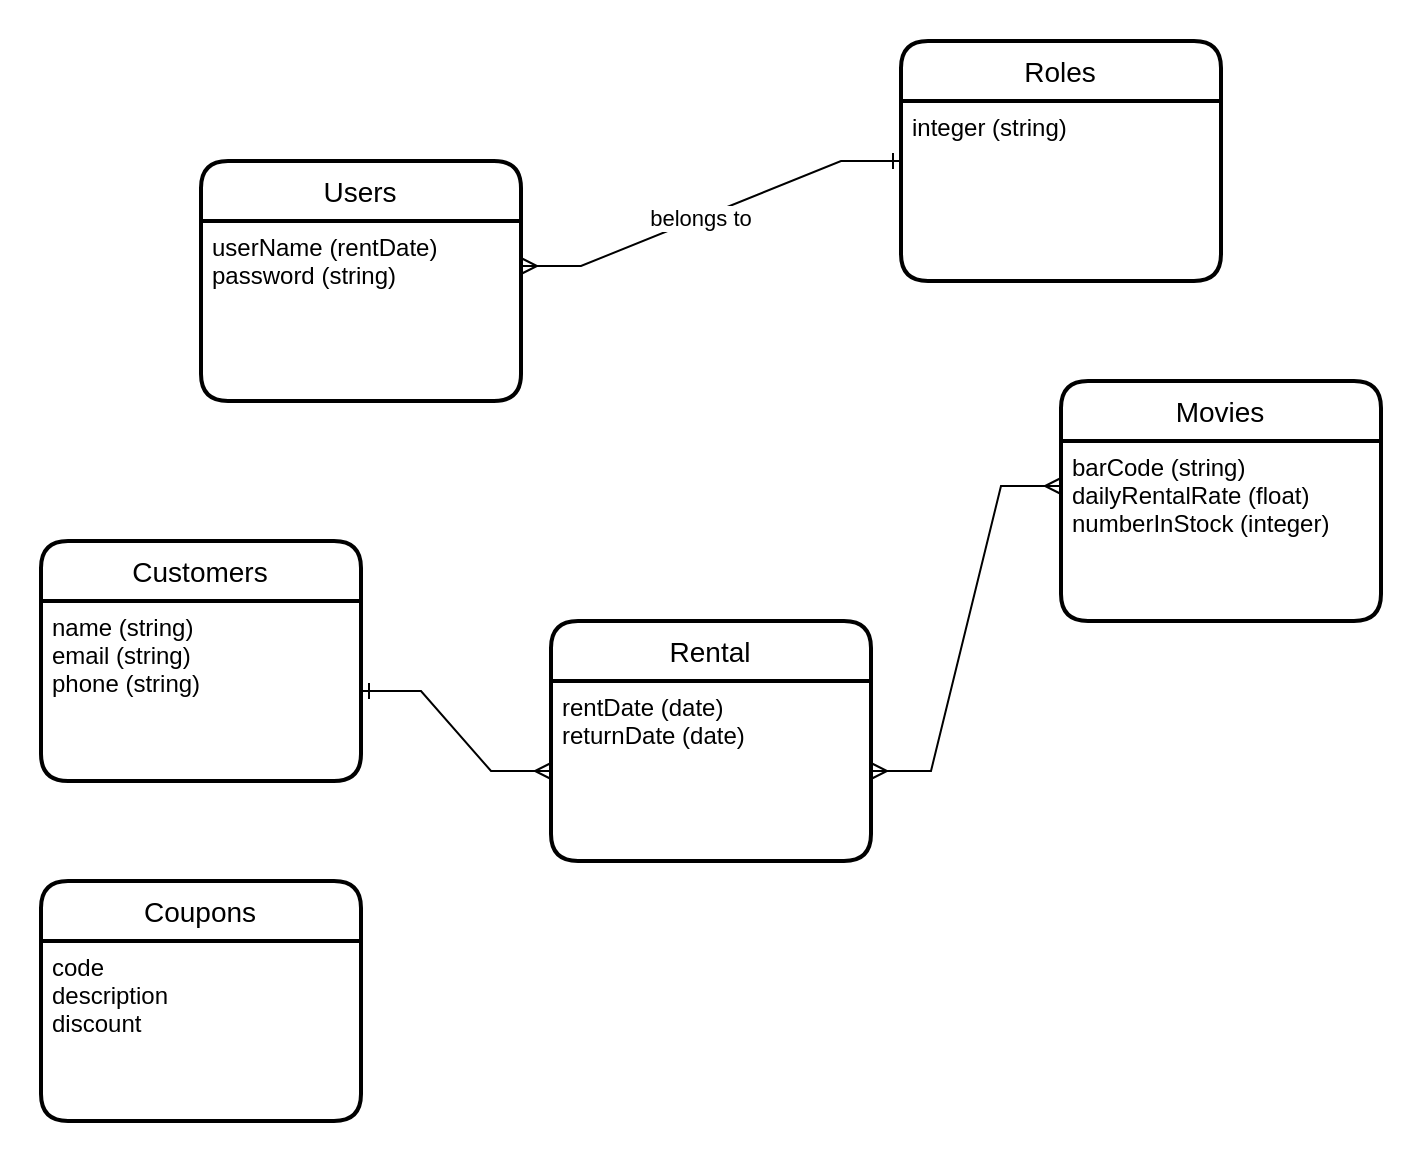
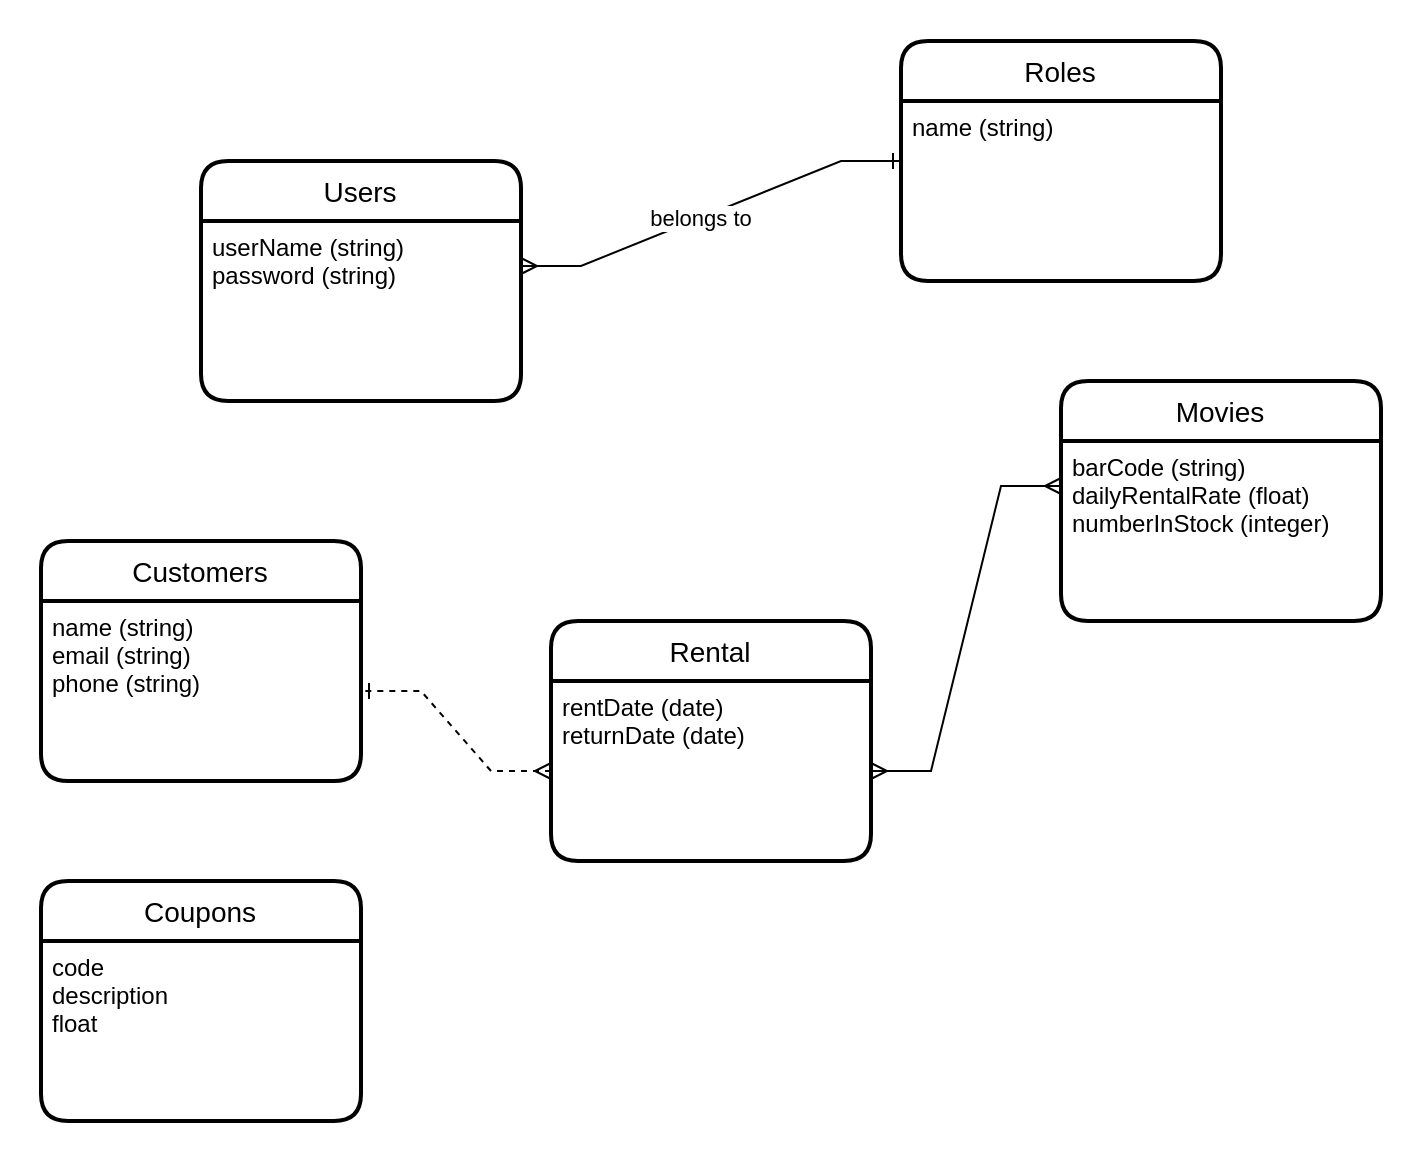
node "integer (string)": label "integer (string)" -> "name (string)"
node "userName (rentDate) password (string)": label "userName (rentDate) password (string)" -> "userName (string) password (string)"
edge "name (string) email (string) phone (string)" -- "rentDate (date) returnDate (date)": style solid -> dashed
node "code description discount": label "code description discount" -> "code description float"
